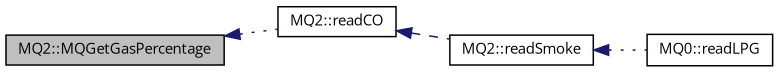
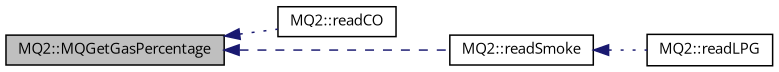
edge "MQ2::readSmoke" -> "MQ2::readCO": now "MQ2::readSmoke" -> "MQ2::MQGetGasPercentage"
node "MQ0::readLPG": label "MQ0::readLPG" -> "MQ2::readLPG"
